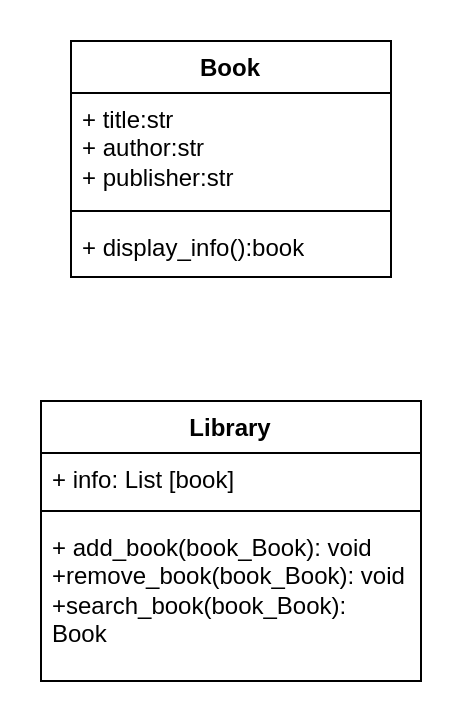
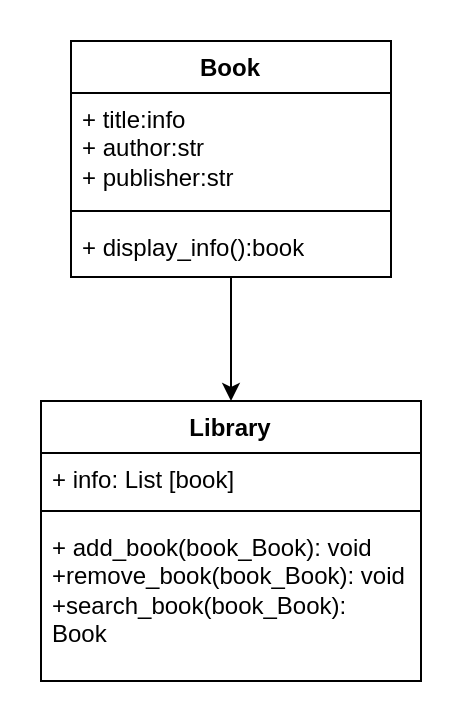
node "+ title:str + author:str + publisher:str": label "+ title:str + author:str + publisher:str" -> "+ title:info + author:str + publisher:str"
edge "Book" -> "Library": added
